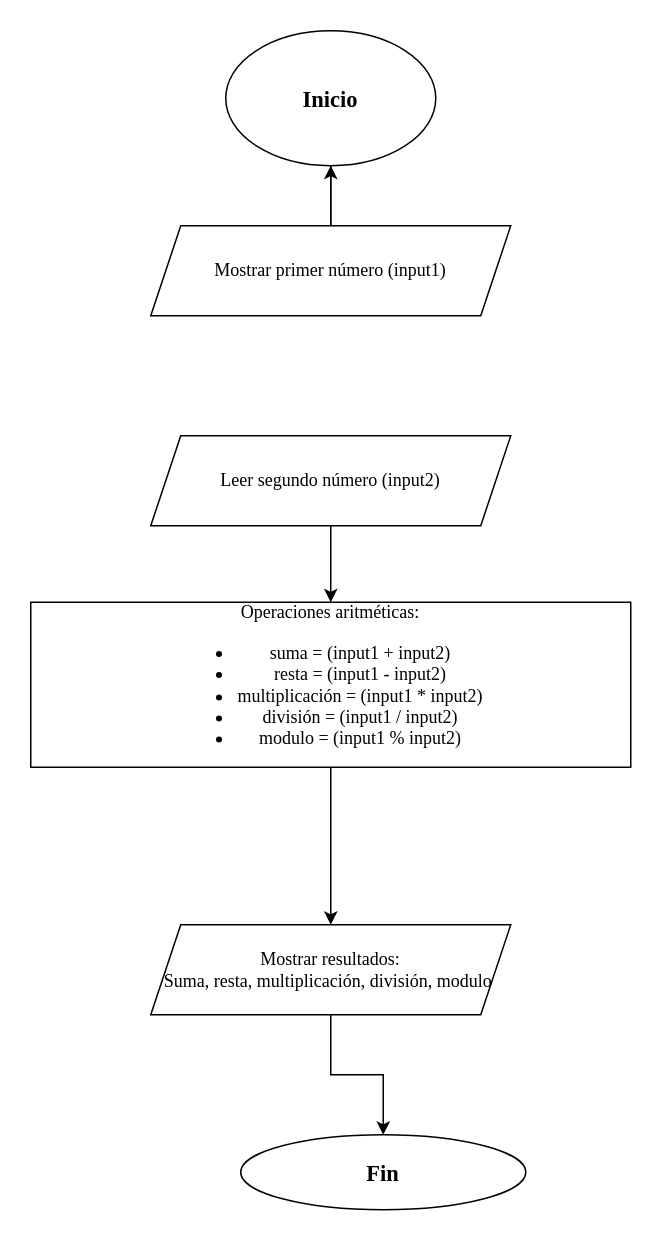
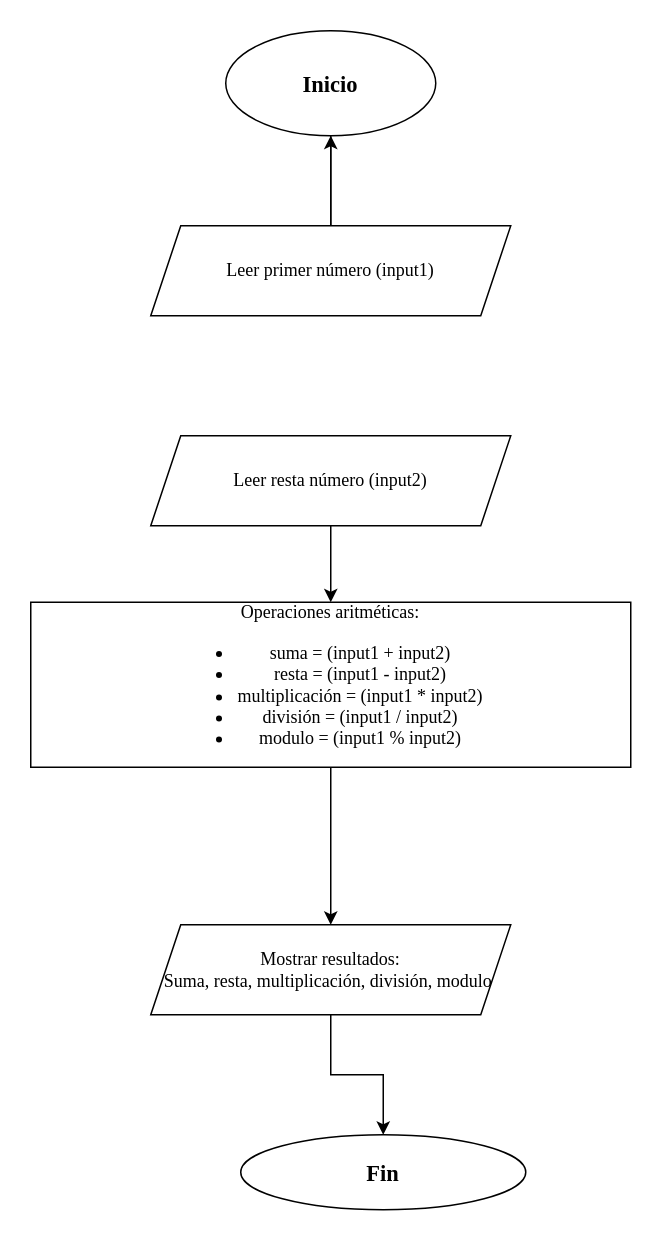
node "Inicio": size 210x135 -> 210x105
node "Mostrar primer número (input1)": label "Mostrar primer número (input1)" -> "Leer primer número (input1)"
node "Leer segundo número (input2)": label "Leer segundo número (input2)" -> "Leer resta número (input2)"
